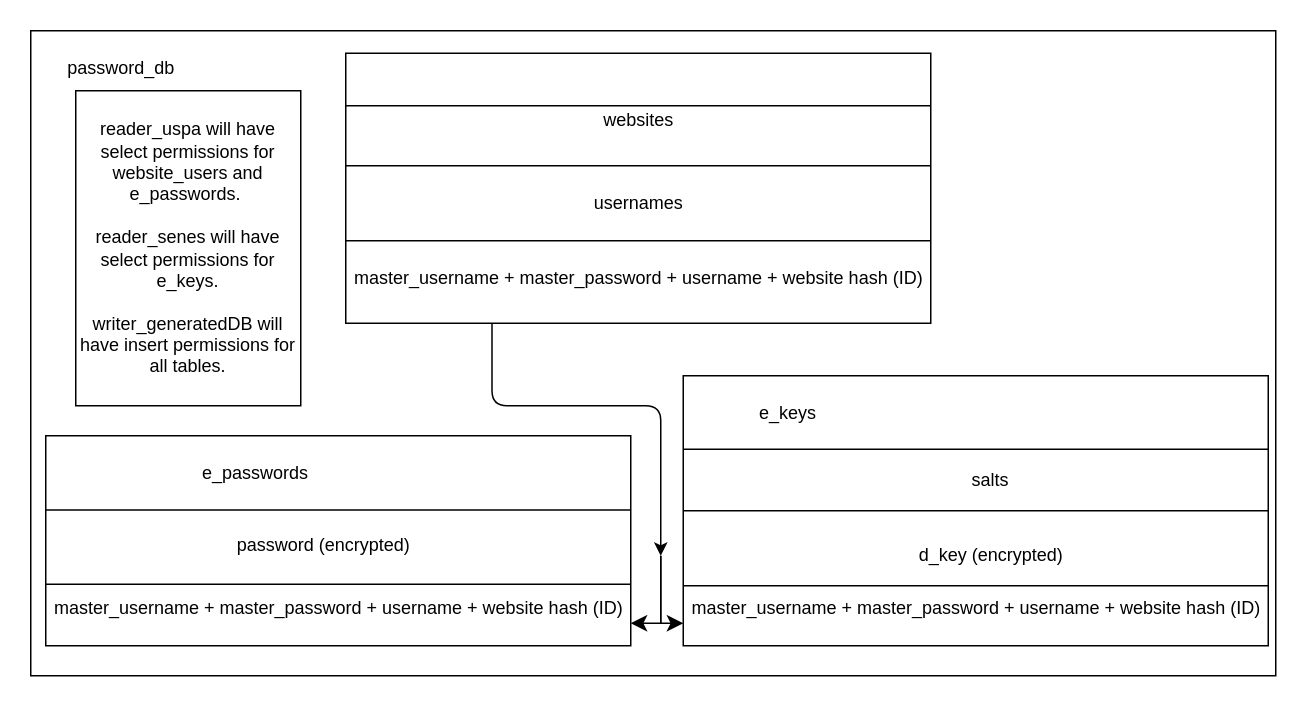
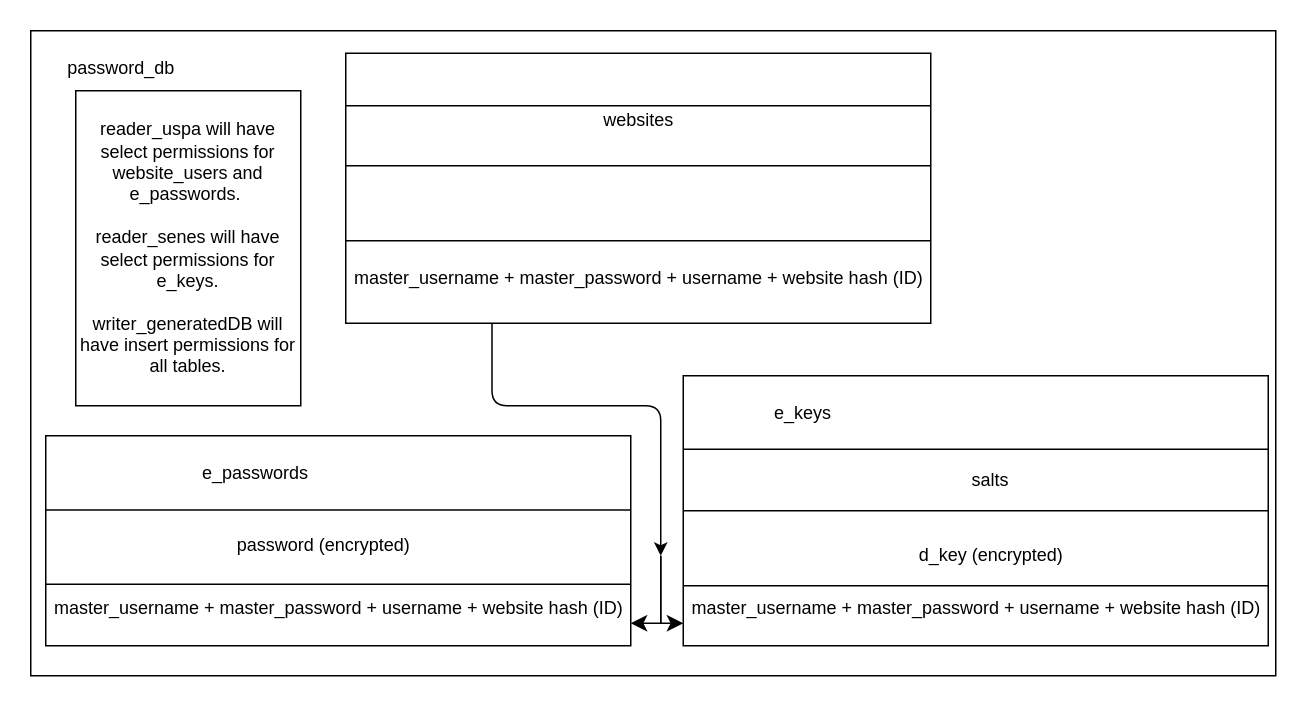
node "usernames": removed
node "e_keys": moved (788, 413) -> (803, 413)
